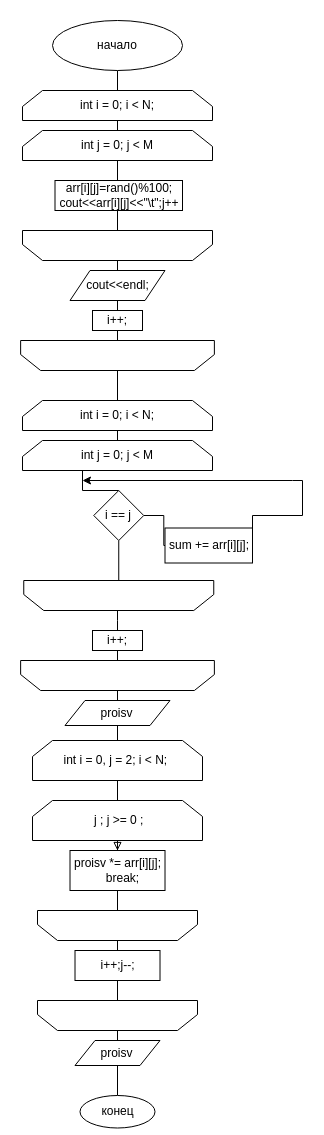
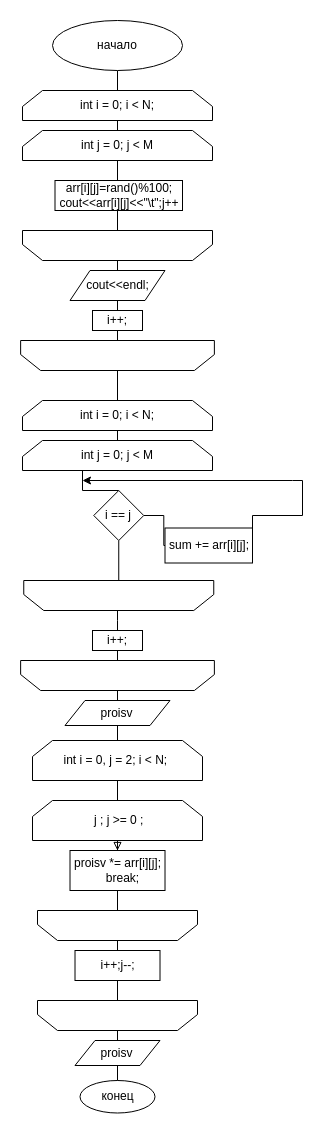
node "конец": moved (118, 1112) -> (118, 1097)
